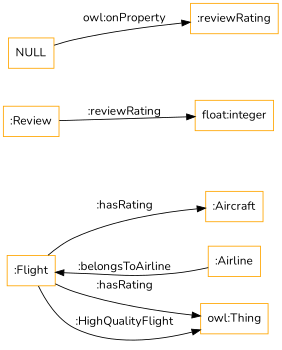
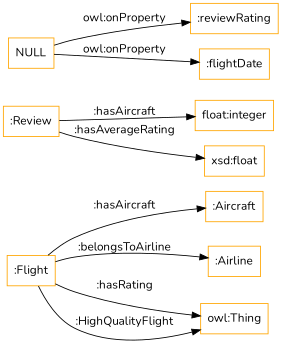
node ":flightDate": added
edge ":Review" -> "float:integer": label ":reviewRating" -> ":hasAircraft"
node "xsd:float": added
edge ":Flight" -> ":Aircraft": label ":hasRating" -> ":hasAircraft"
edge ":Airline" -> ":Flight": reversed
